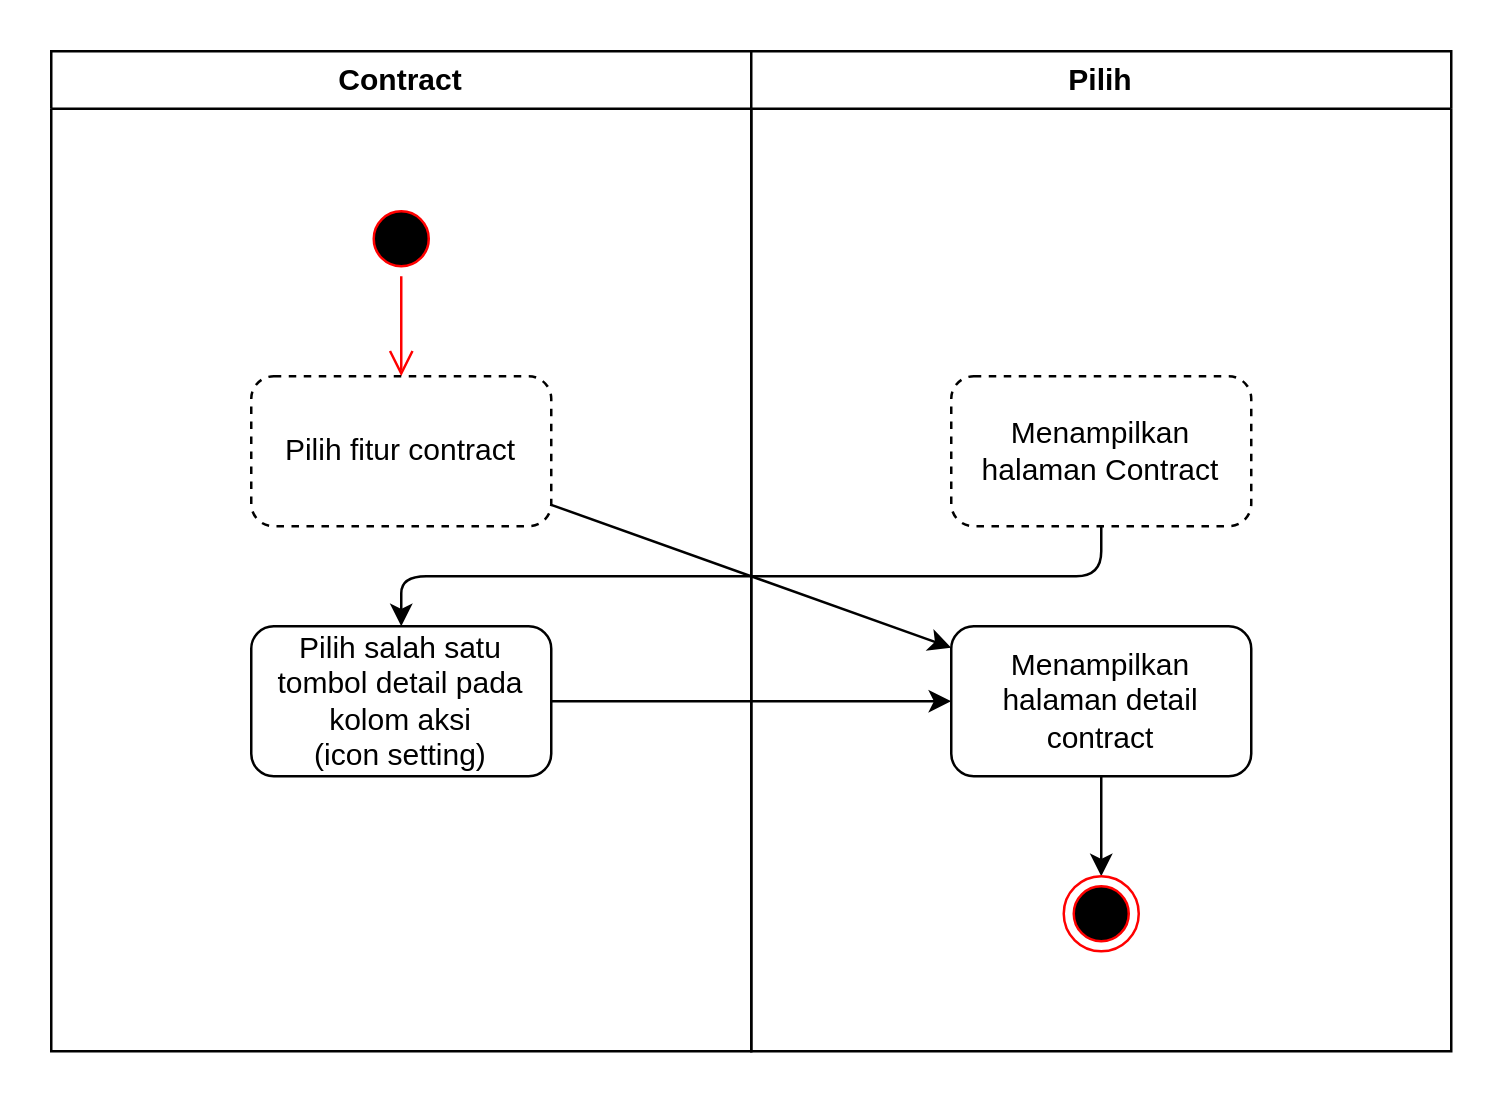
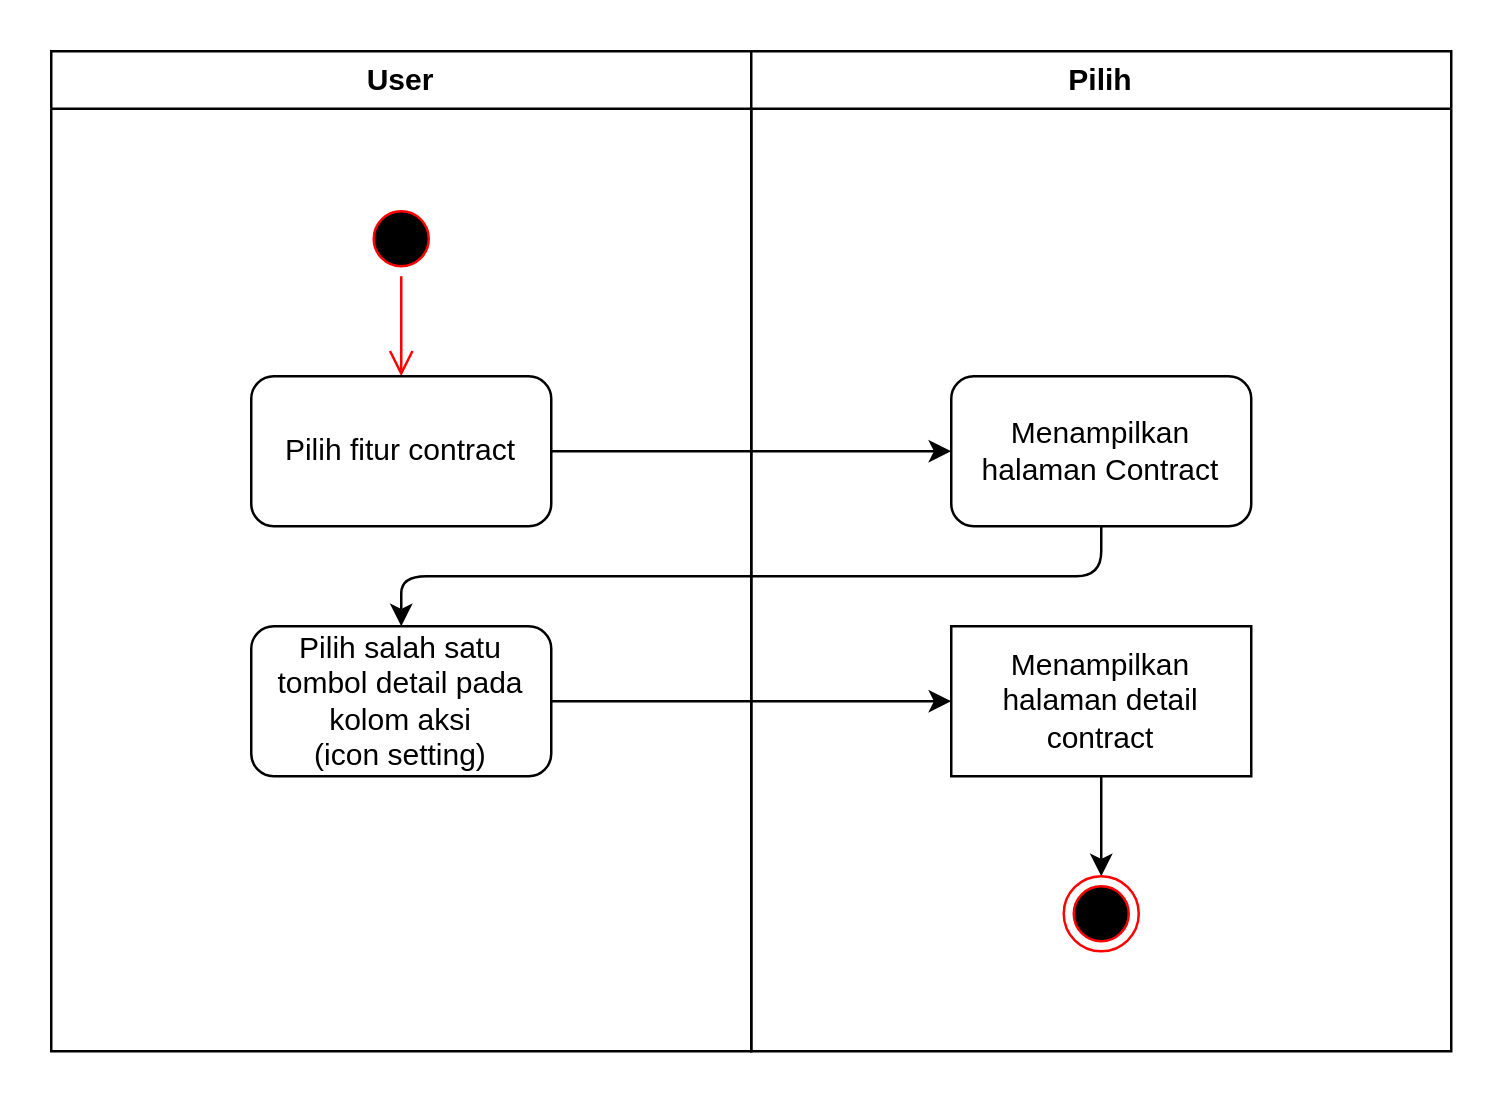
node "Contract": label "Contract" -> "User"
node "Pilih fitur contract": style dashed -> solid
node "Menampilkan halaman Contract": style dashed -> solid
edge "Pilih fitur contract" -> "Menampilkan halaman detail contract": now "Pilih fitur contract" -> "Menampilkan halaman Contract"
node "Menampilkan halaman detail contract": shape rounded rectangle -> rectangle
